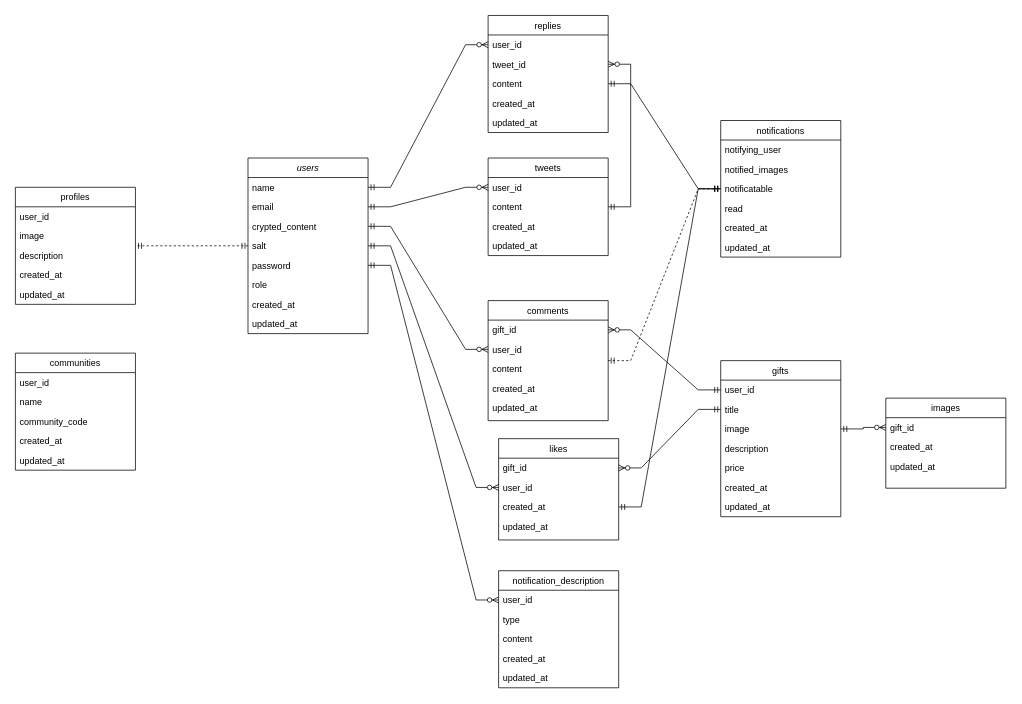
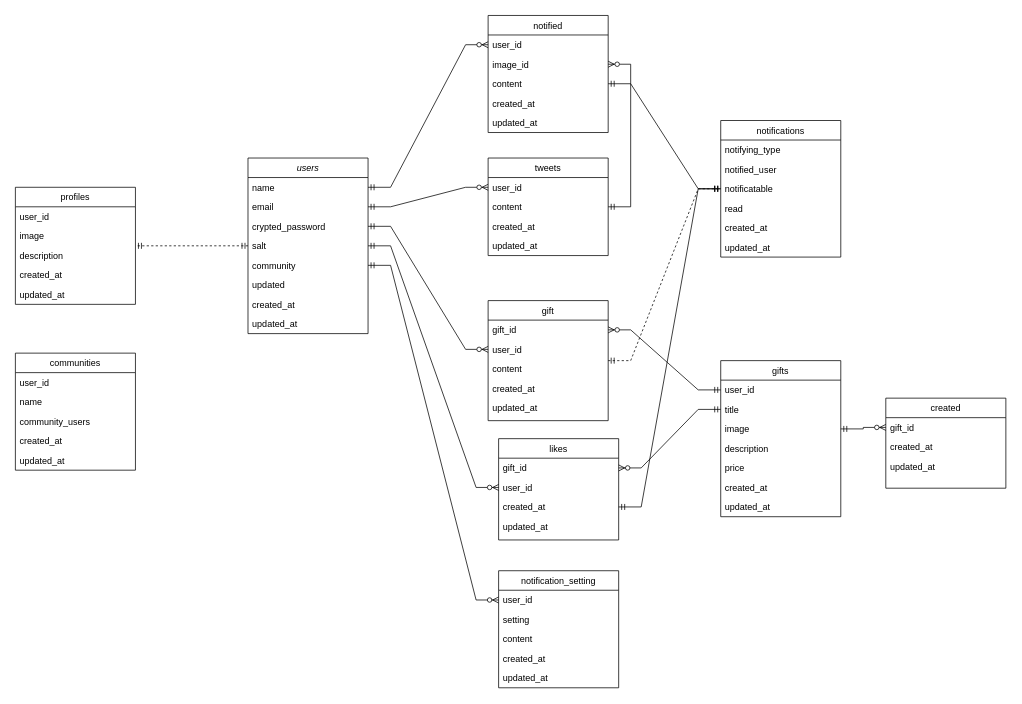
node "replies": label "replies" -> "notified"
node "tweet_id": label "tweet_id" -> "image_id"
node "notifying_user": label "notifying_user" -> "notifying_type"
node "notified_images": label "notified_images" -> "notified_user"
node "crypted_content": label "crypted_content" -> "crypted_password"
node "password": label "password" -> "community"
node "role": label "role" -> "updated"
node "comments": label "comments" -> "gift"
node "images": label "images" -> "created"
node "community_code": label "community_code" -> "community_users"
node "notification_description": label "notification_description" -> "notification_setting"
node "type": label "type" -> "setting"
